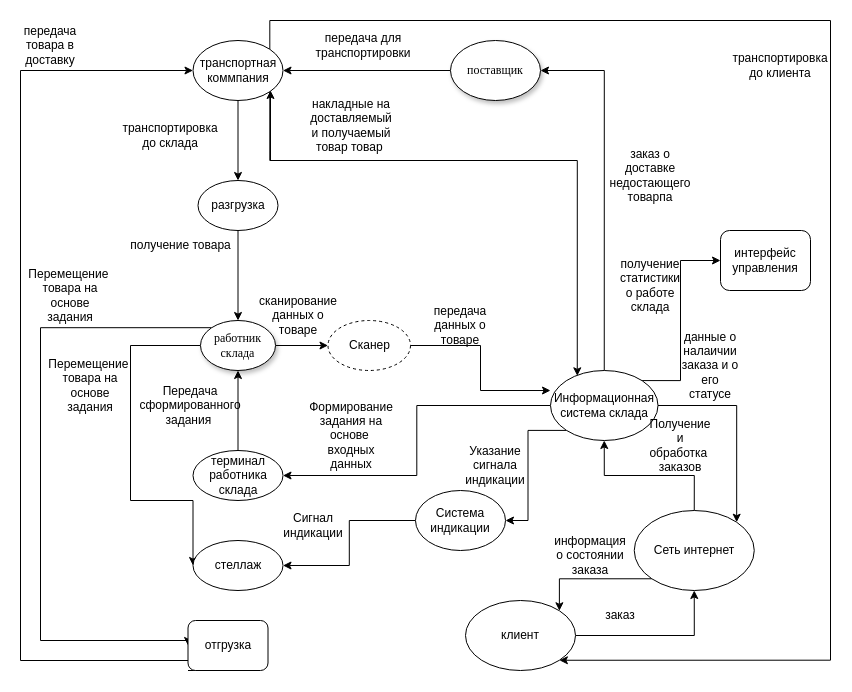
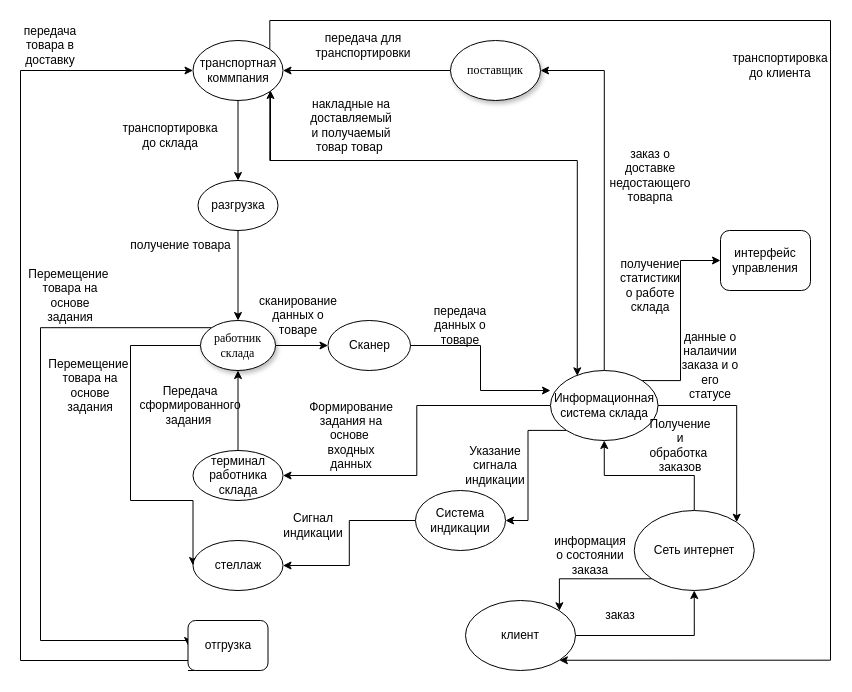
node "Сканер": style dashed -> solid
